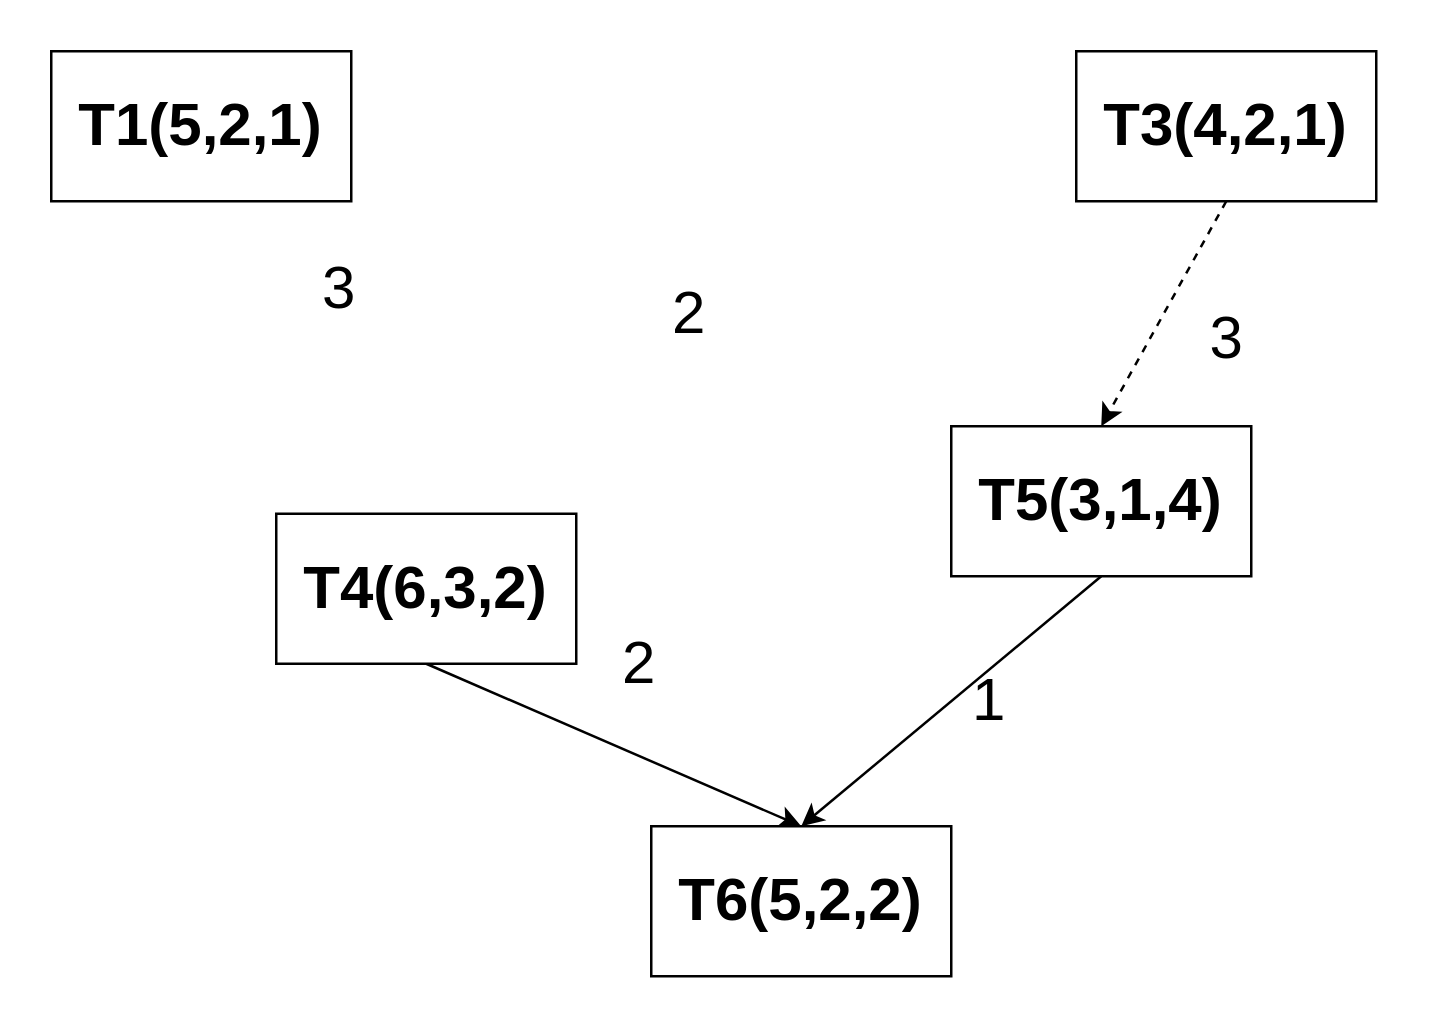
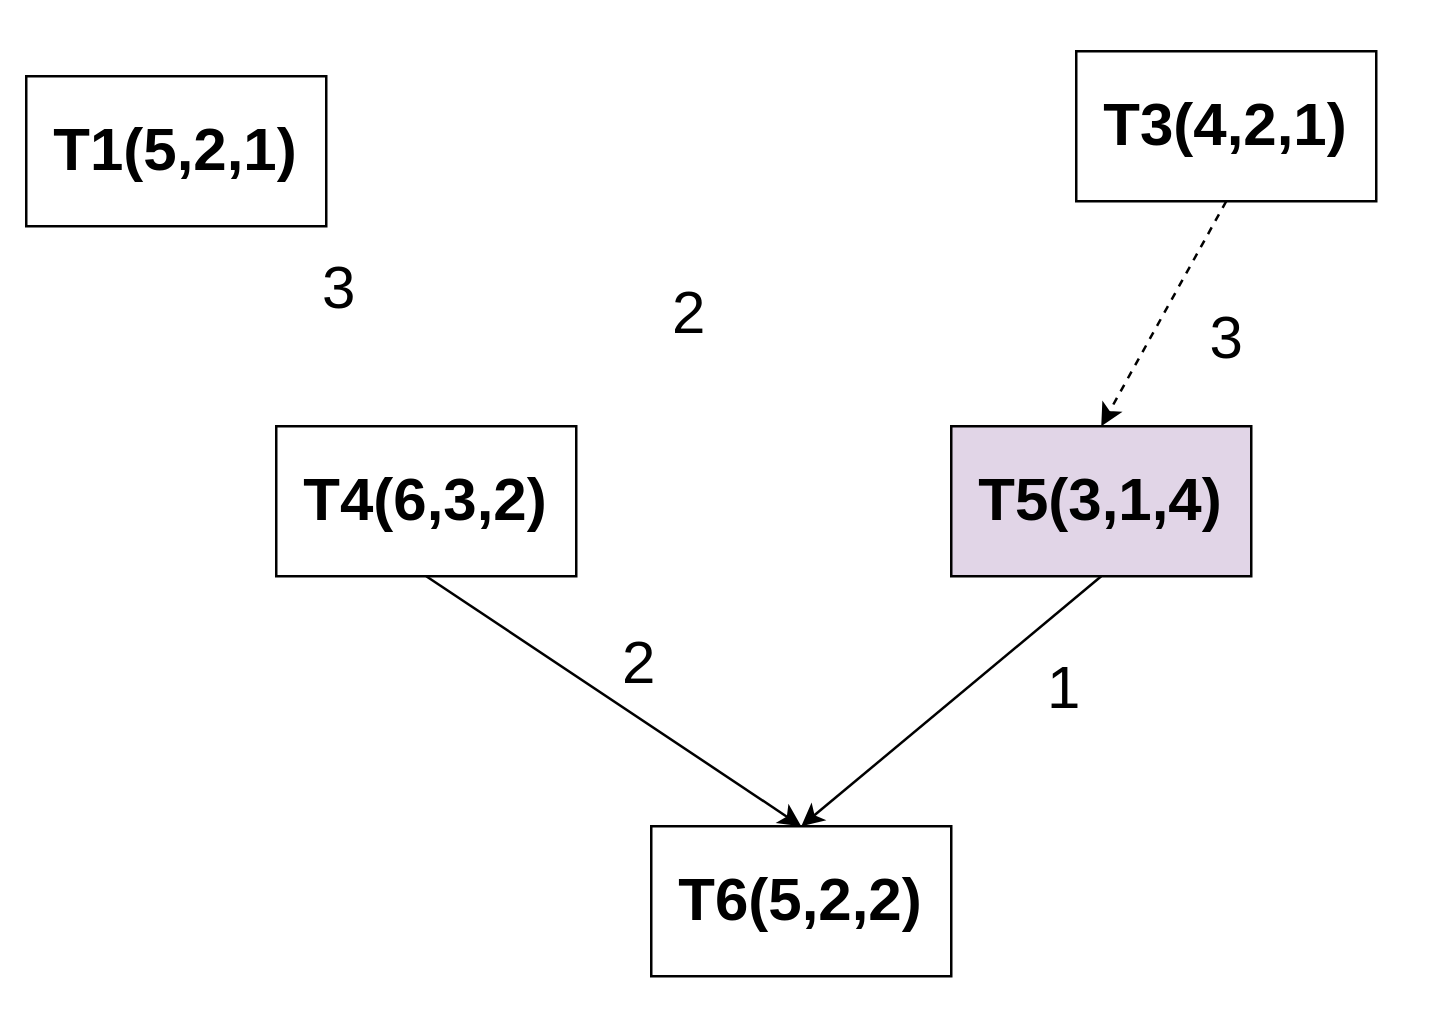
node "T1(5,2,1)": moved (201, 126) -> (176, 151)
node "T5(3,1,4)": fillcolor #ffffff -> #e1d5e7
node "T4(6,3,2)": moved (426, 589) -> (426, 501)
node "1": moved (989, 701) -> (1064, 689)
